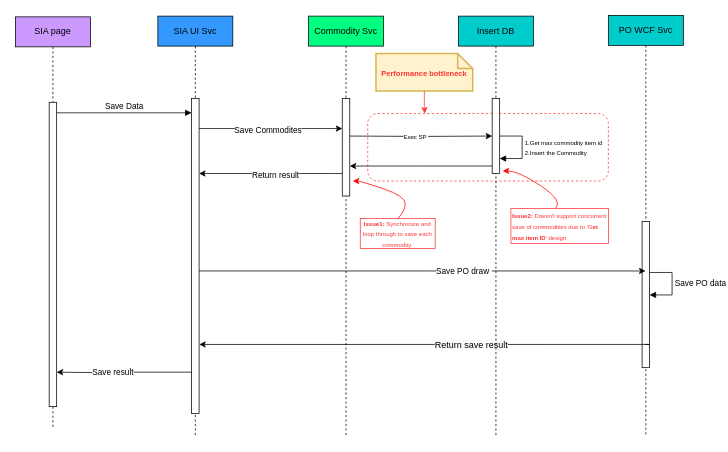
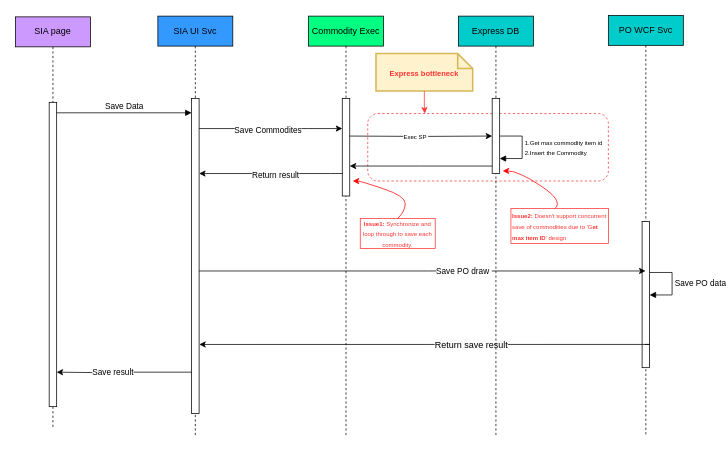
node "Commodity Svc": label "Commodity Svc" -> "Commodity Exec"
node "Insert DB": label "Insert DB" -> "Express DB"
node "Performance bottleneck": label "Performance bottleneck" -> "Express bottleneck"
